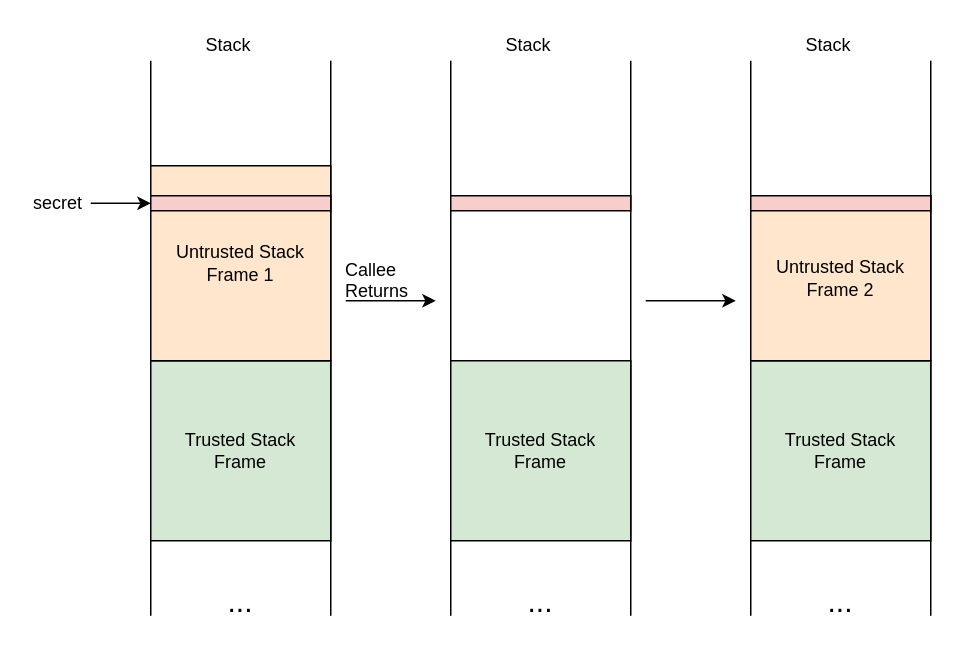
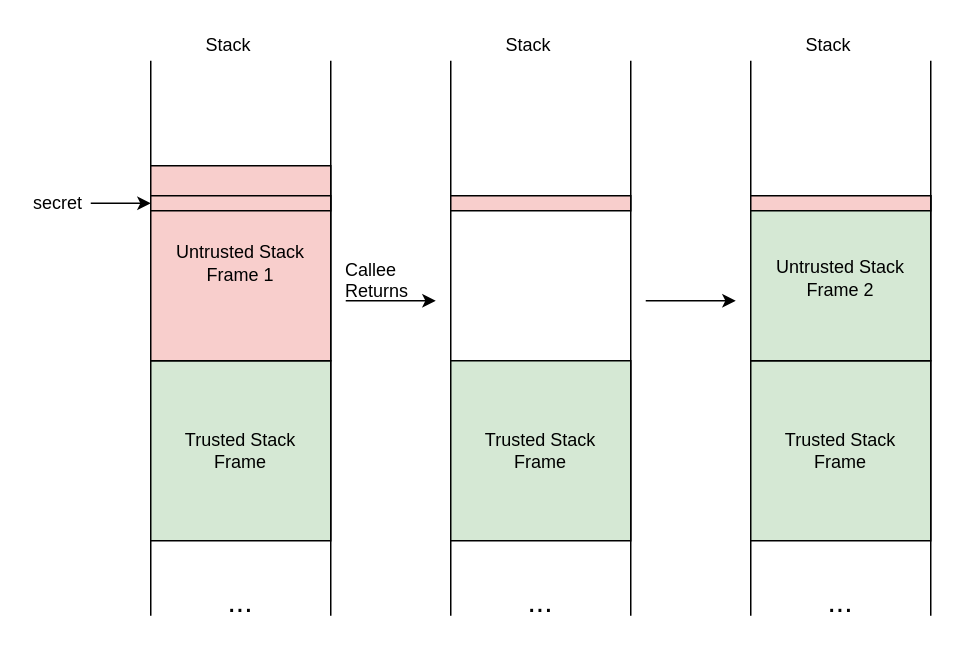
node "Untrusted Stack Frame 1": fillcolor #ffe6cc -> #f8cecc
node "Untrusted Stack Frame 2": fillcolor #ffe6cc -> #d5e8d4
